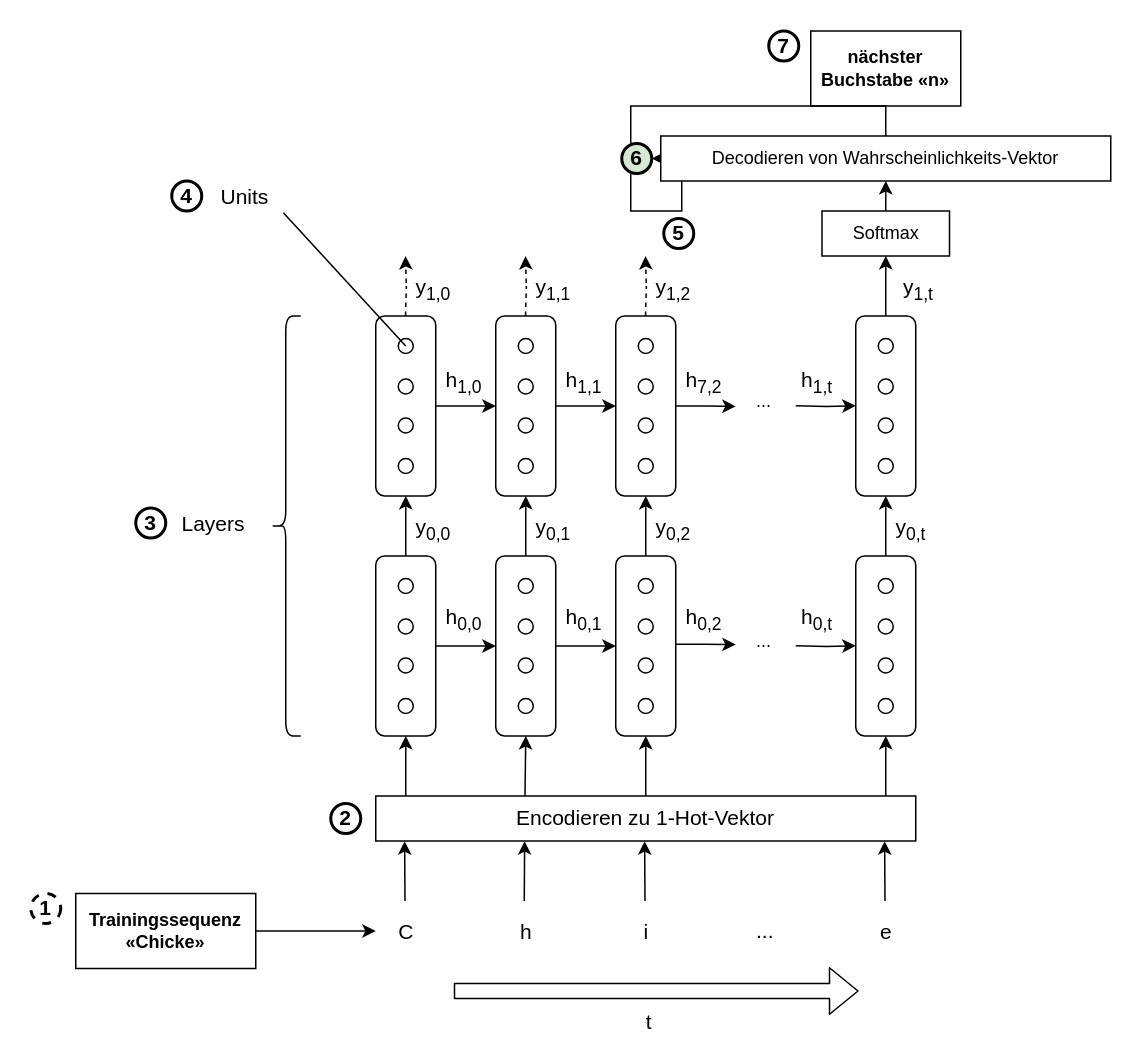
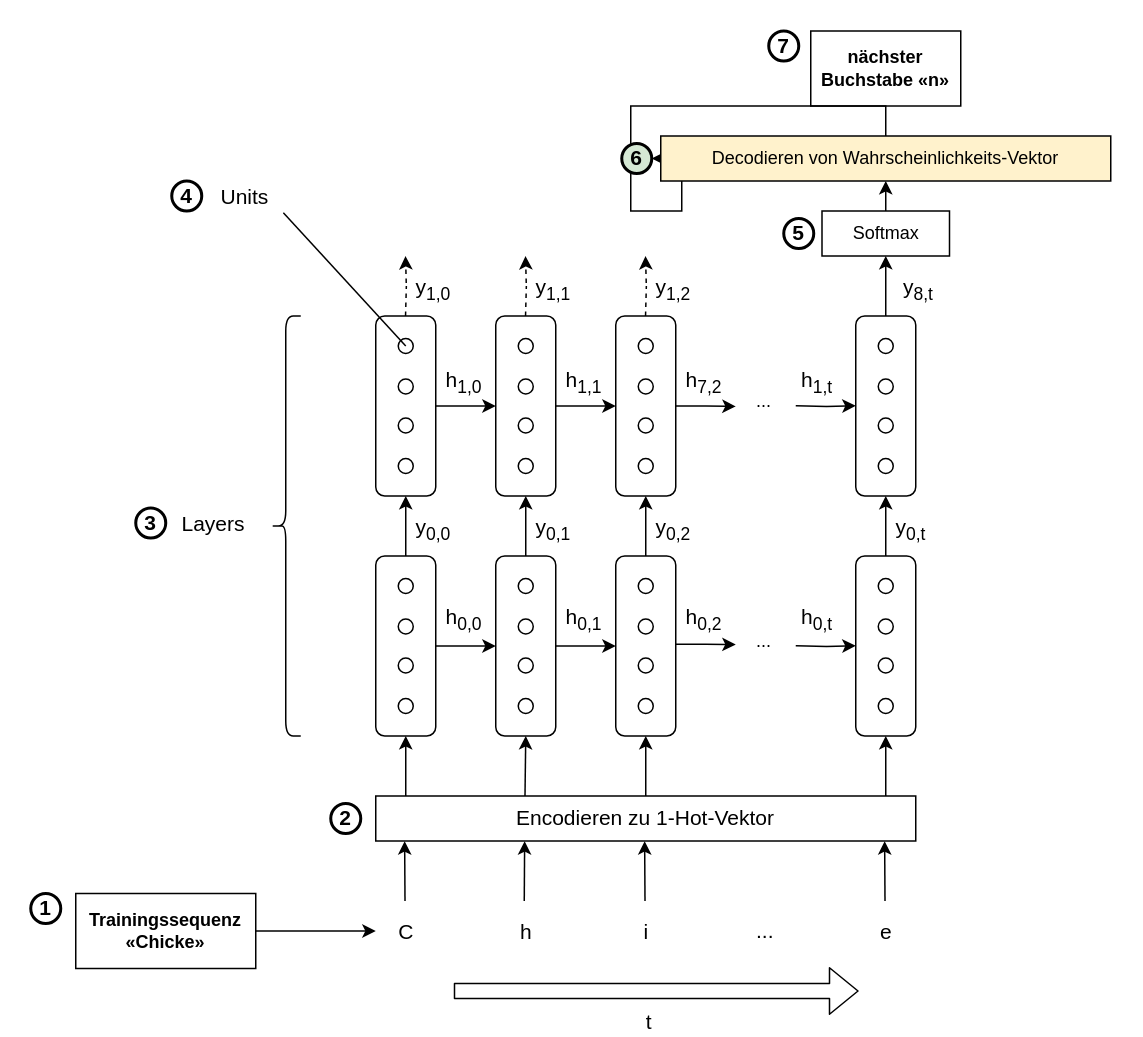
node "Decodieren von Wahrscheinlichkeits-Vektor": fillcolor #ffffff -> #fff2cc
node "5": moved (679, 233) -> (799, 233)
node "y1,t": label "y1,t" -> "y8,t"
node "1": style dashed -> solid
